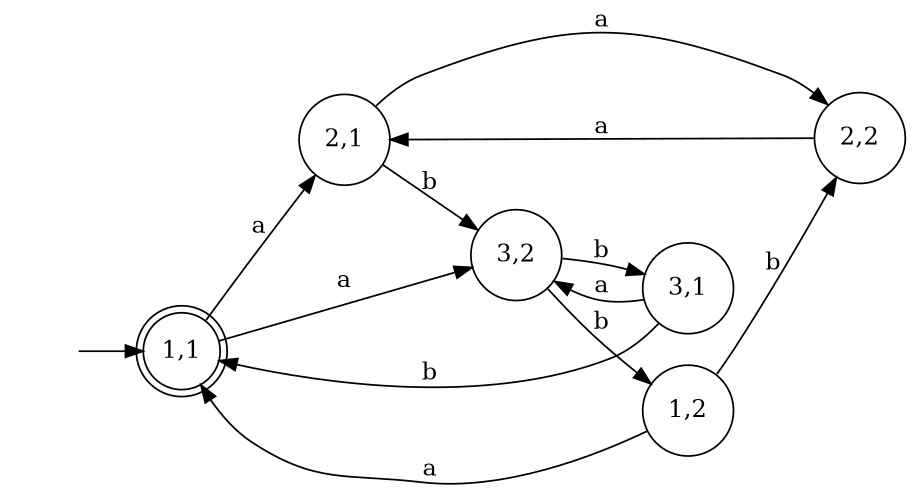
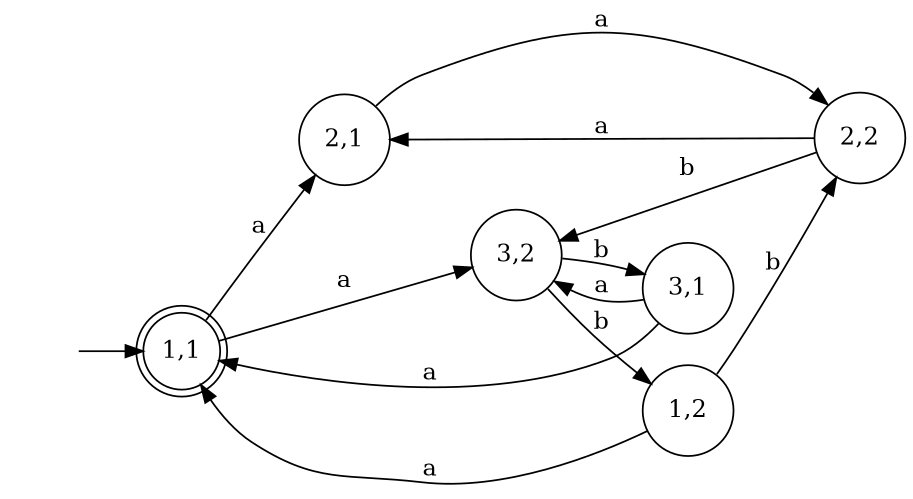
edge "2,1" -> "3,2": now "2,2" -> "3,2"
edge "3,1" -> "1,1": label "b" -> "a"
